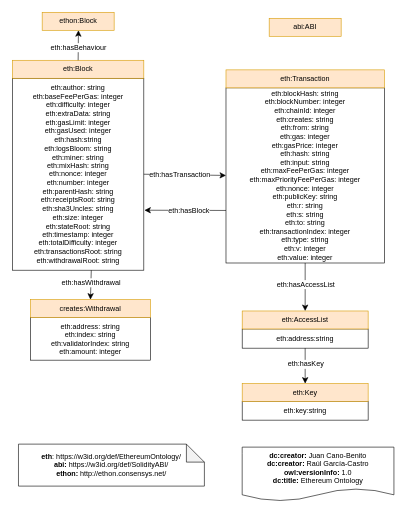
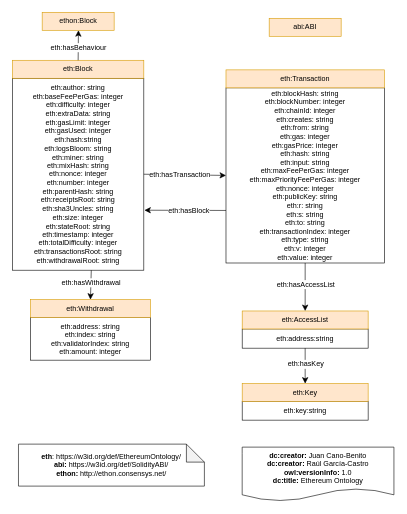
node "creates:Withdrawal": label "creates:Withdrawal" -> "eth:Withdrawal"
